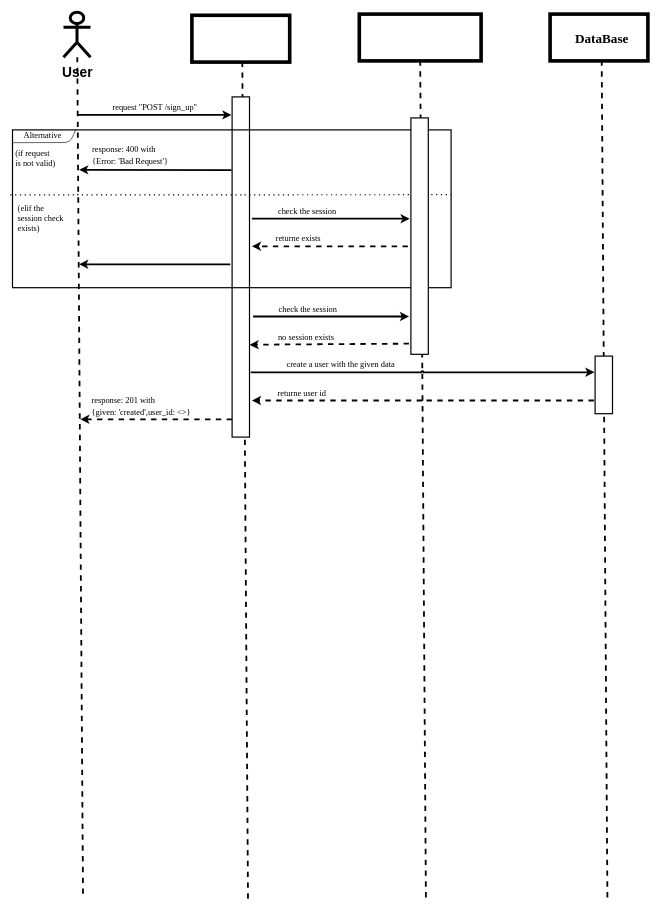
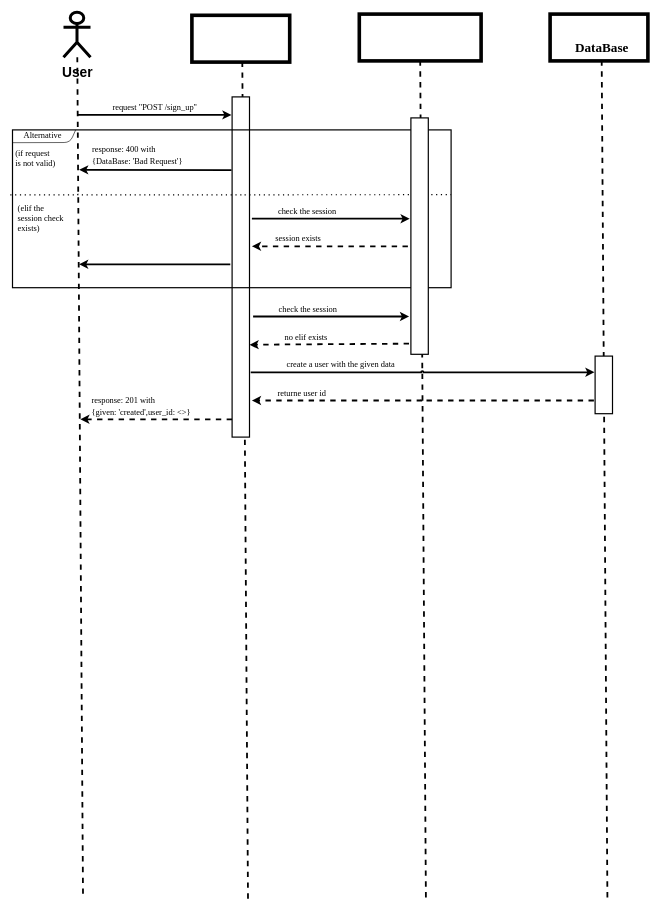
node "DataBase": moved (601, 38) -> (601, 47)
node "response: 400 with {Error: 'Bad Request'}": label "response: 400 with {Error: 'Bad Request'}" -> "response: 400 with {DataBase: 'Bad Request'}"
node "returne exists": label "returne exists" -> "session exists"
node "no session exists": label "no session exists" -> "no elif exists"
